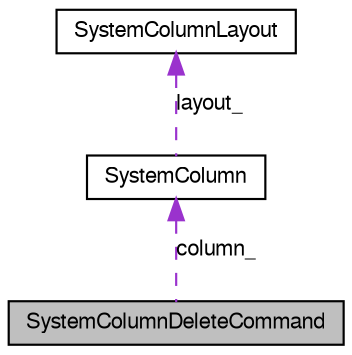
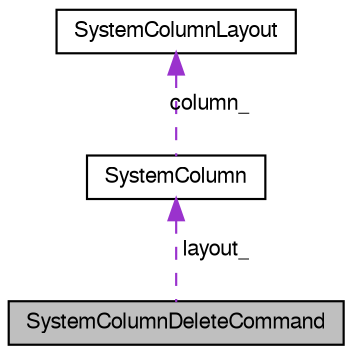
edge "SystemColumn" -> "SystemColumnLayout": label "layout_" -> "column_"
edge "SystemColumnDeleteCommand" -> "SystemColumn": label "column_" -> "layout_"
